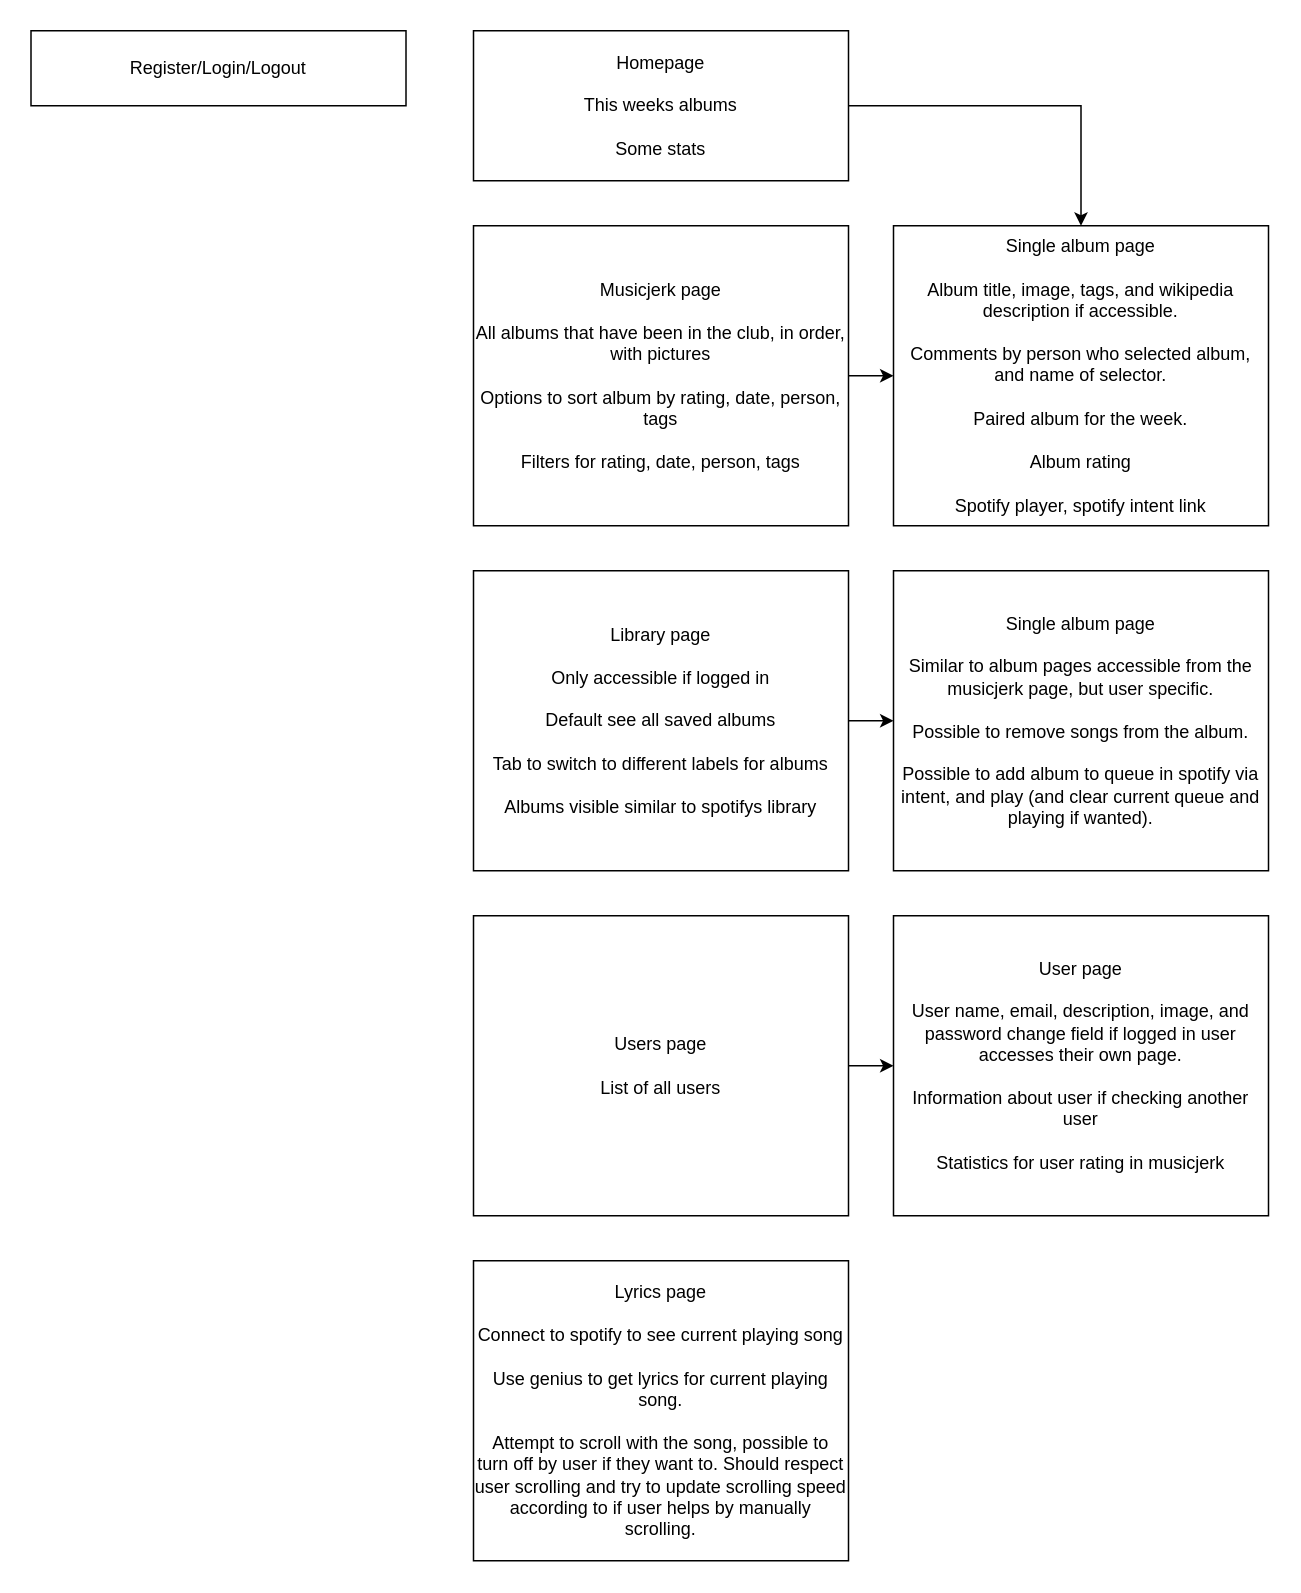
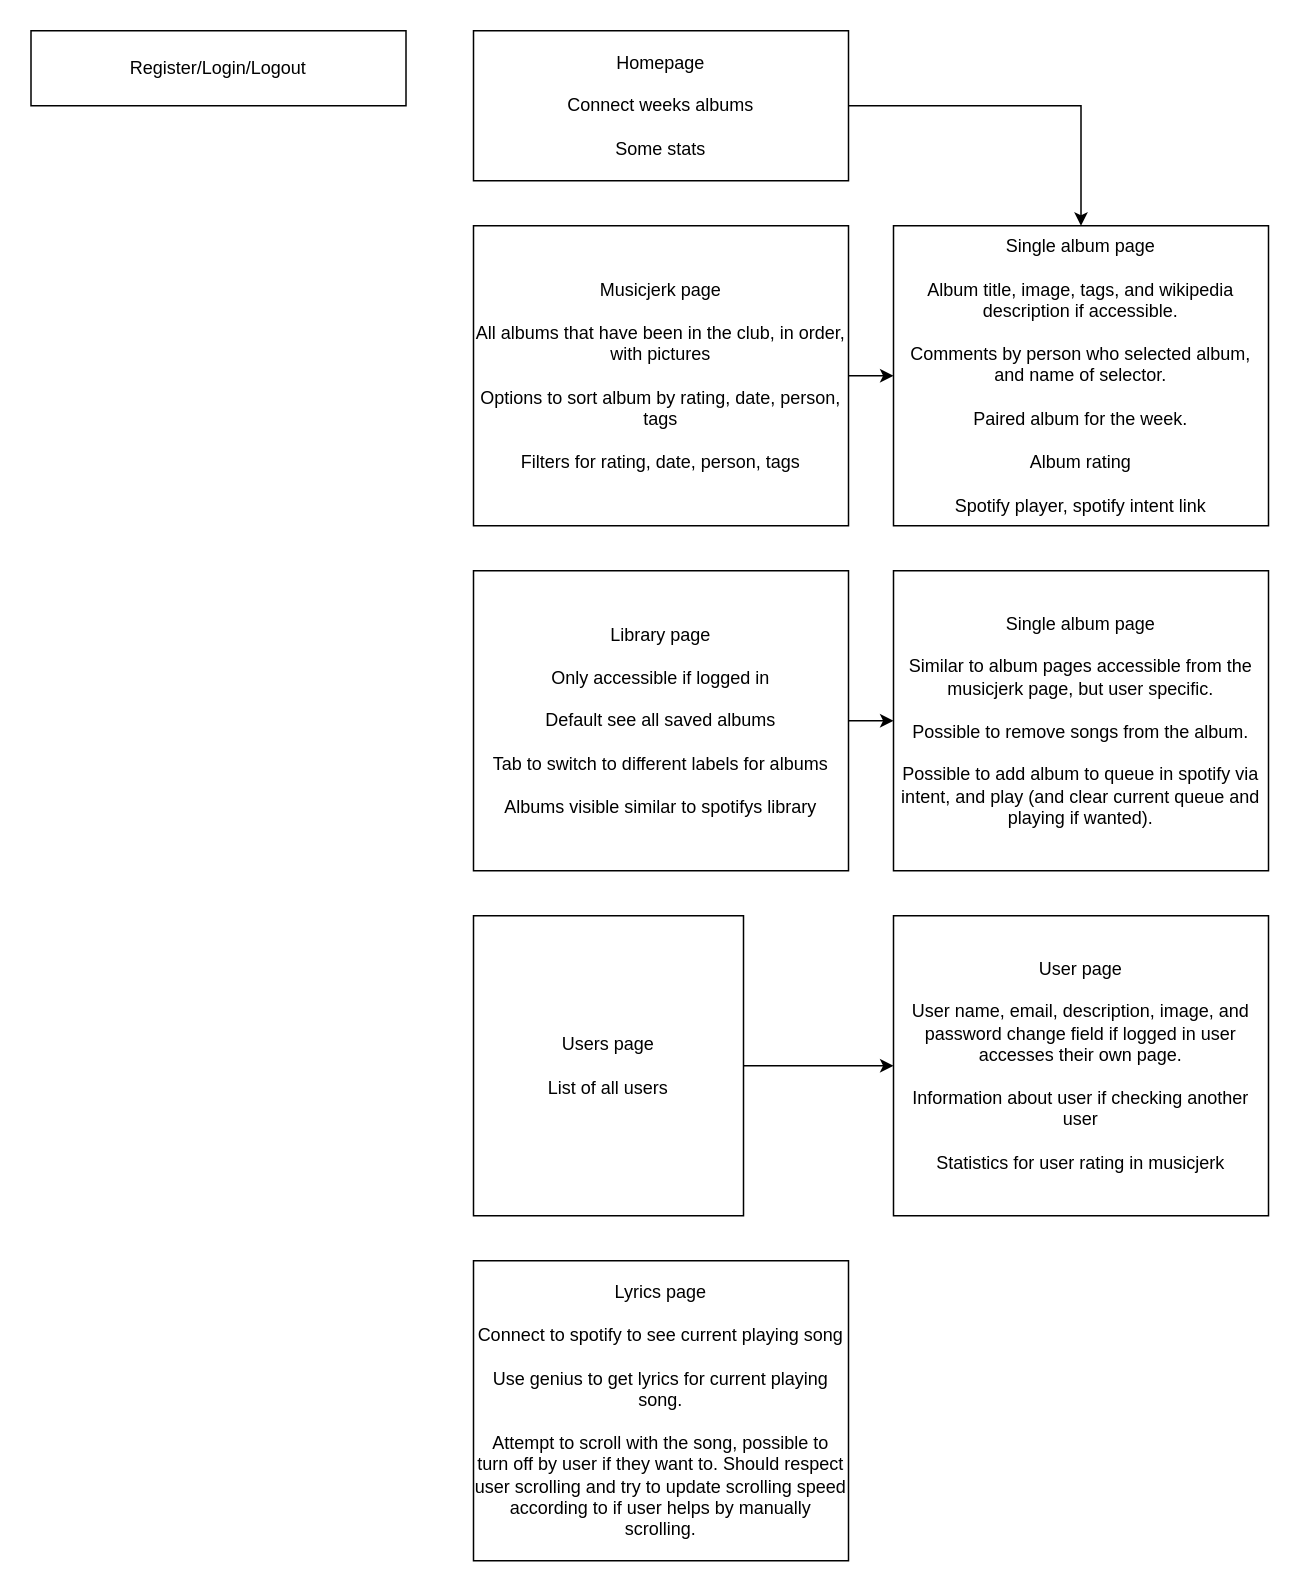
node "Homepage This weeks albums Some stats": label "Homepage This weeks albums Some stats" -> "Homepage Connect weeks albums Some stats"
node "Users page List of all users": size 375x300 -> 270x300
